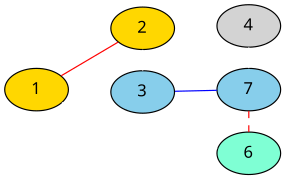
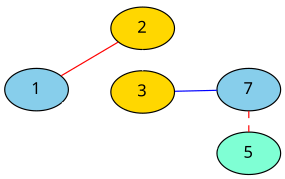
node "4": removed
node "1": fillcolor gold -> skyblue
node "3": fillcolor skyblue -> gold
node "6": label "6" -> "5"
